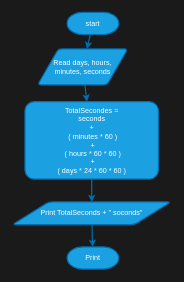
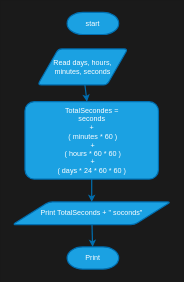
edge "start" -> "Read days, hours, minutes, seconds": removed
